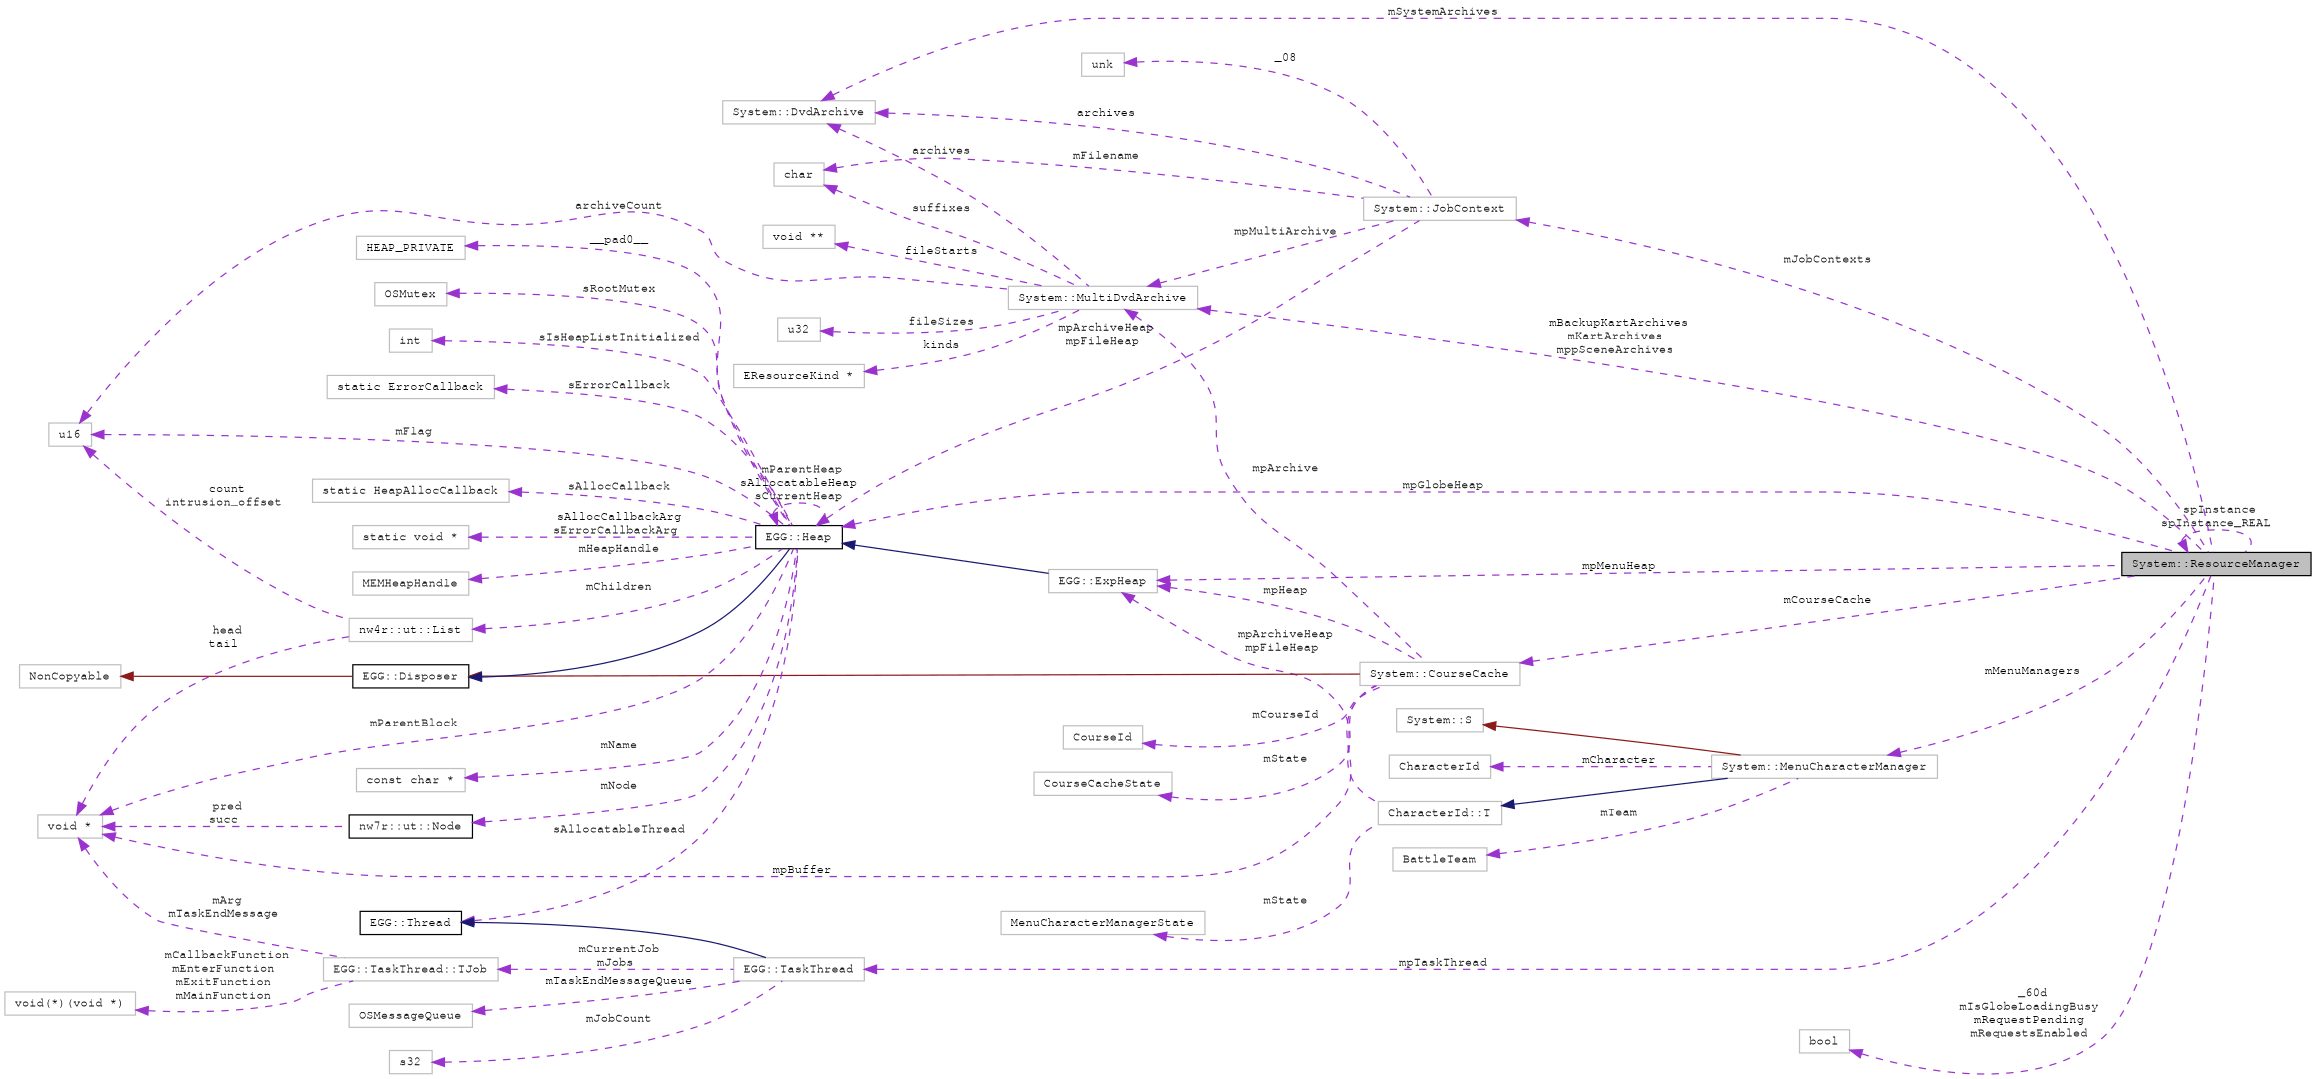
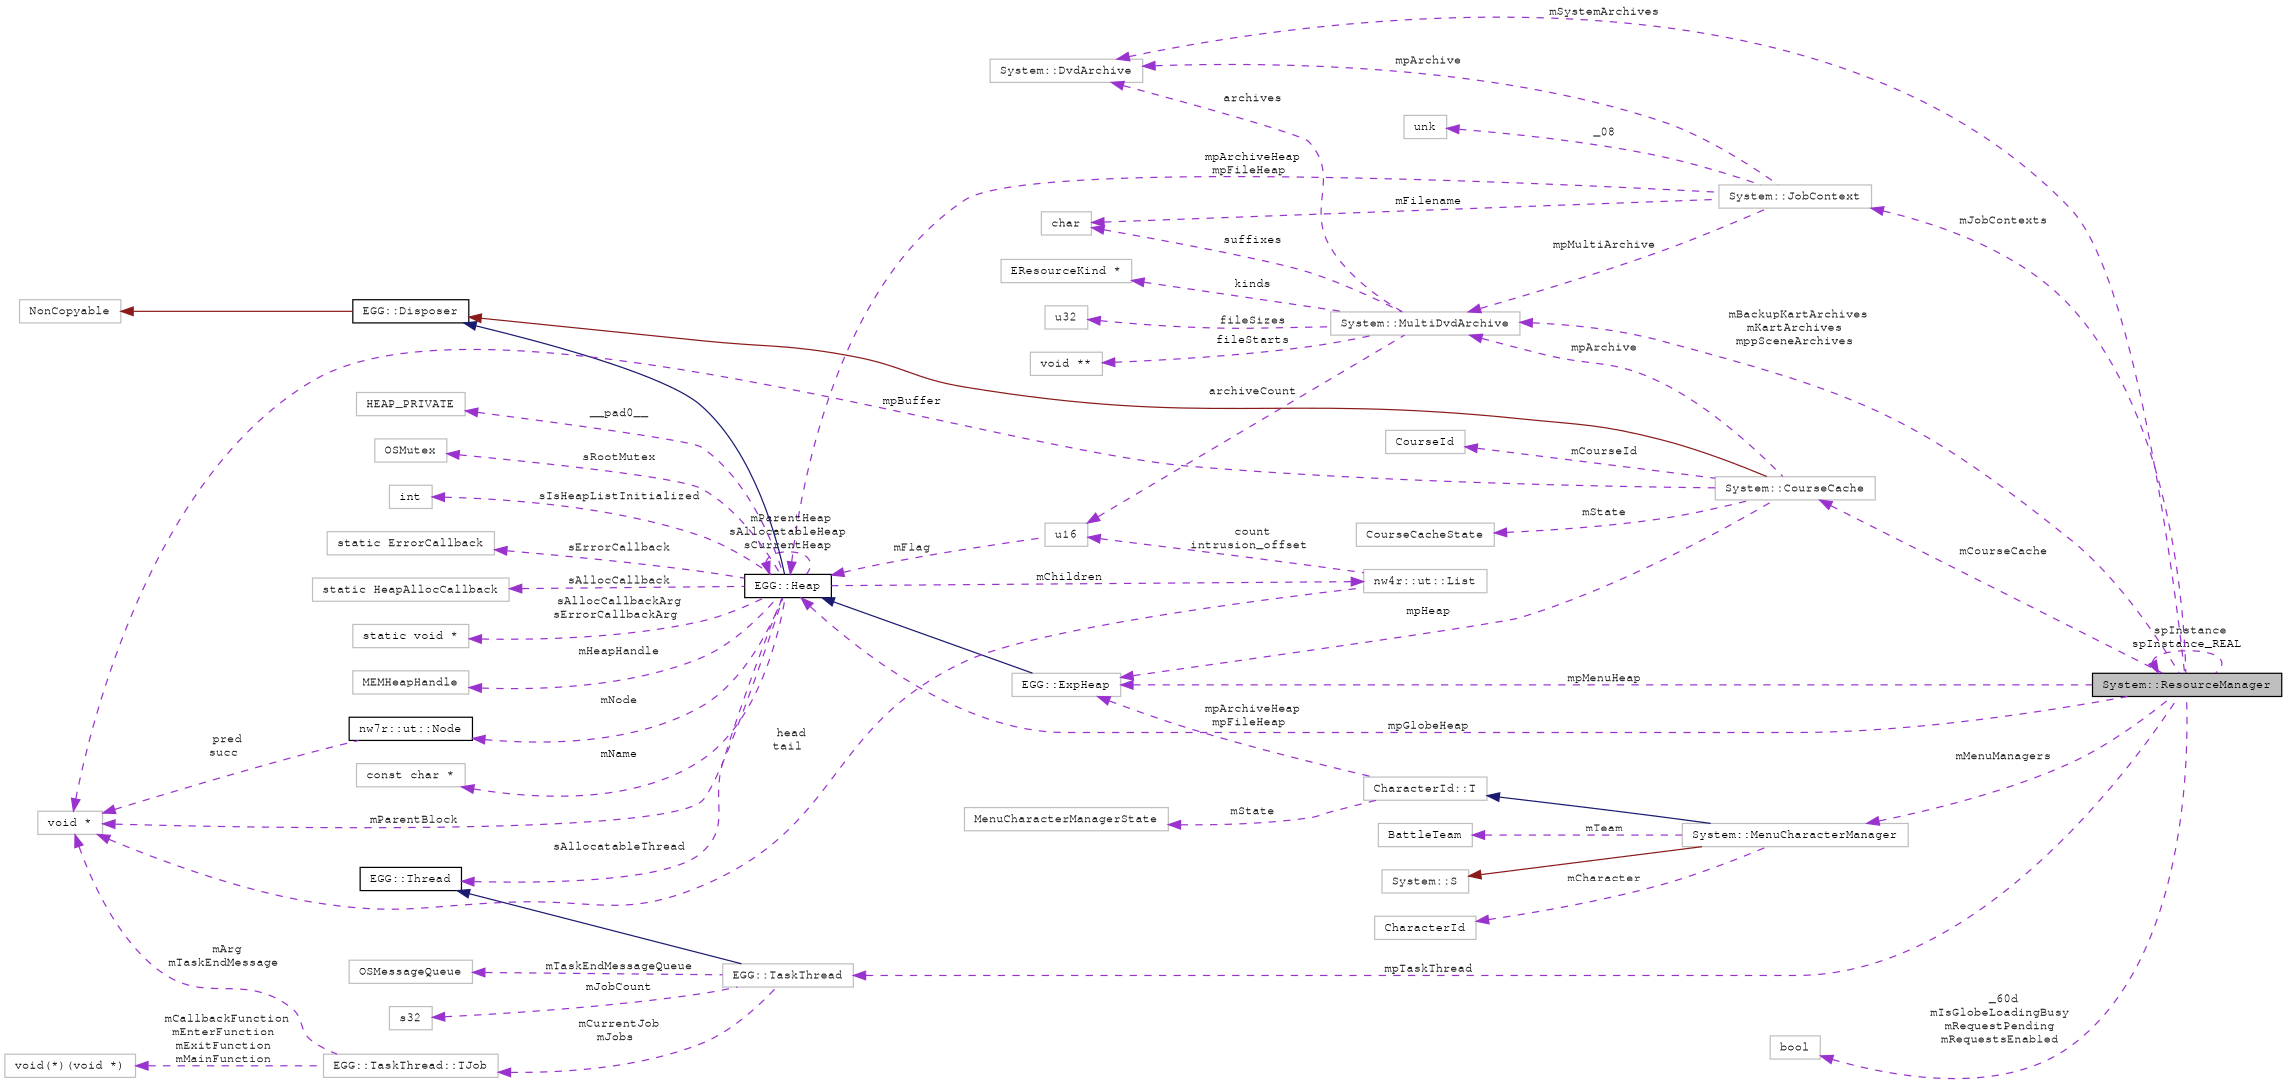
edge "System::JobContext" -> "System::DvdArchive": label " archives" -> " mpArchive"
edge "EGG::Heap" -> "u16": reversed
